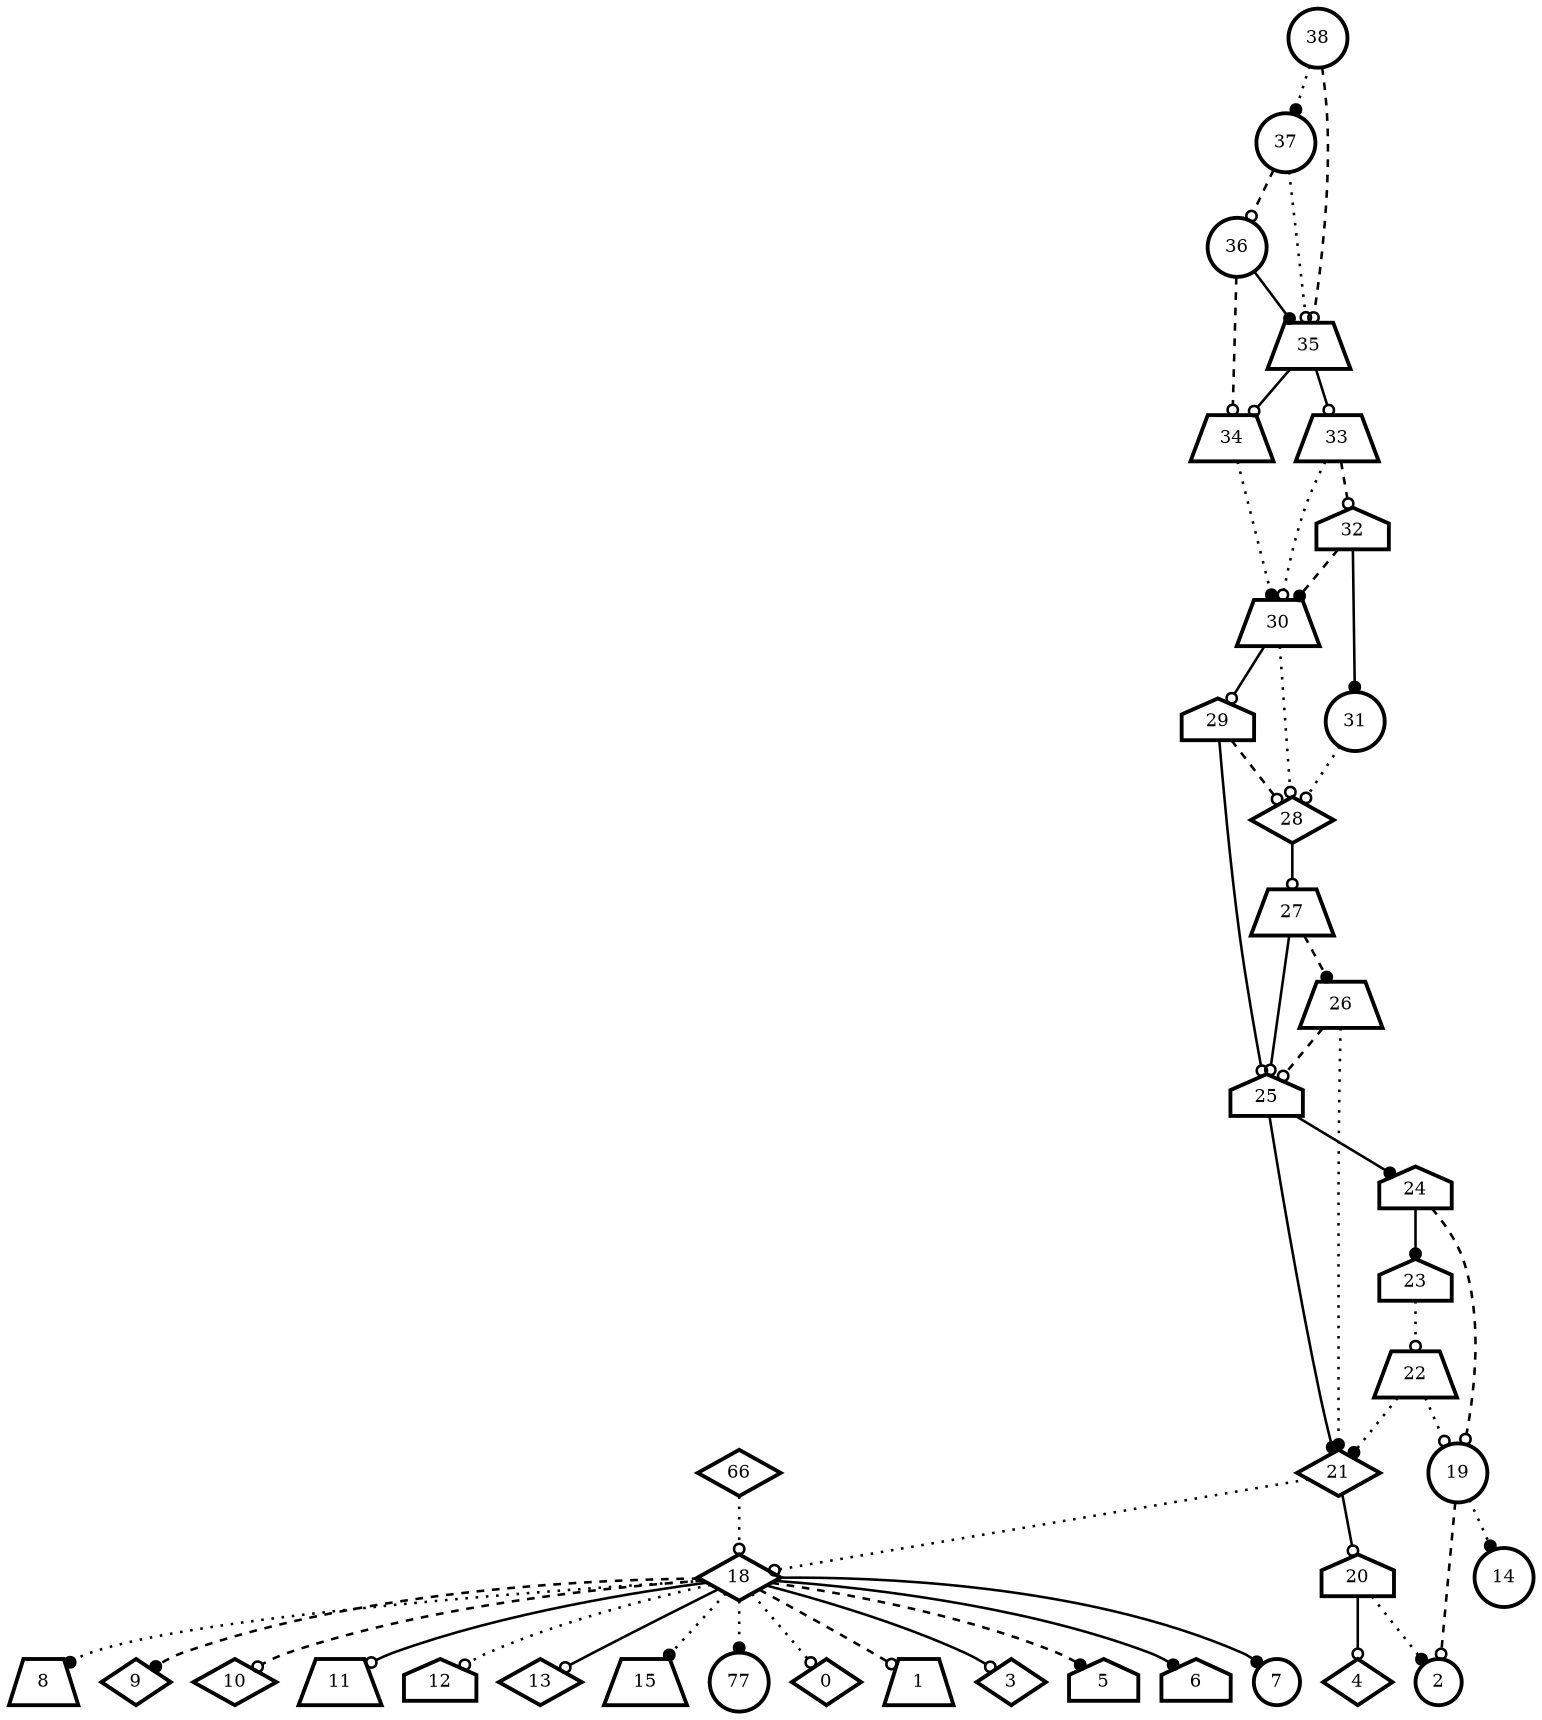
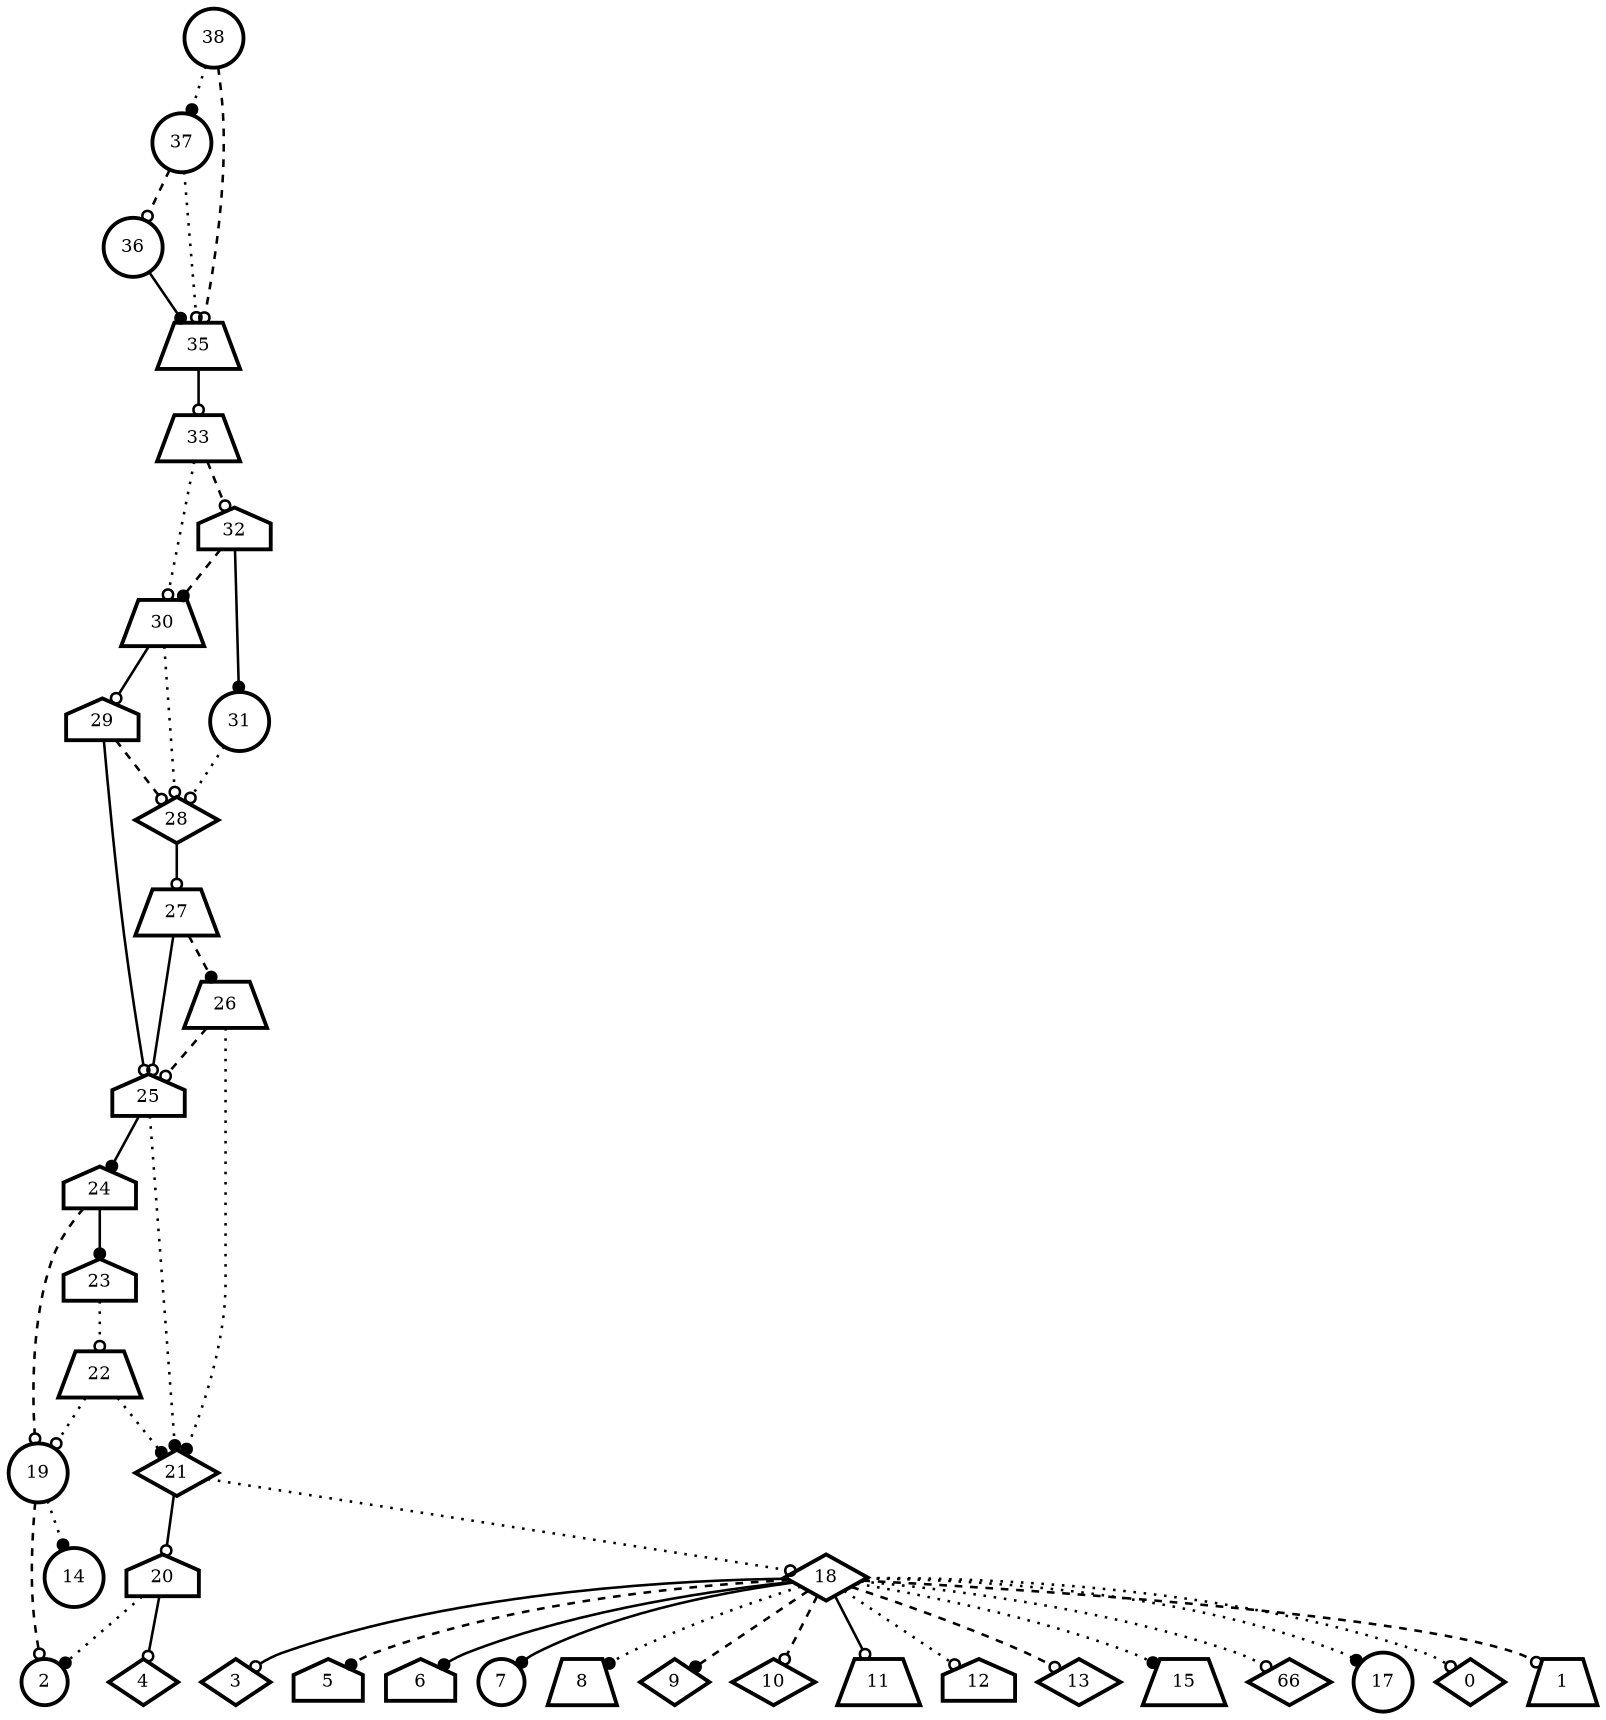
node "34": removed
edge "25" -> "21": style bold -> dotted
edge "66" -> "18": reversed
edge "18" -> "13": style bold -> dashed
node "77": label "77" -> "17"
